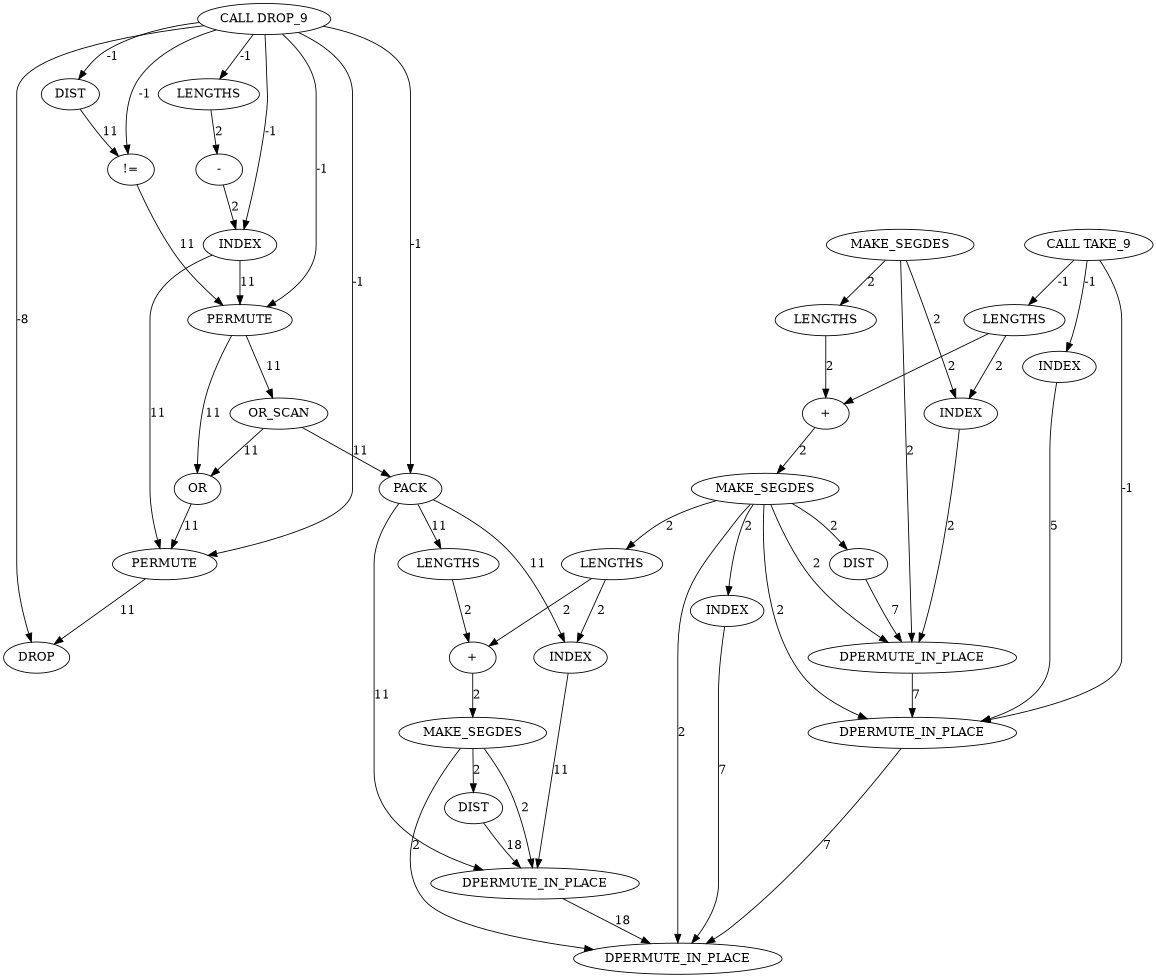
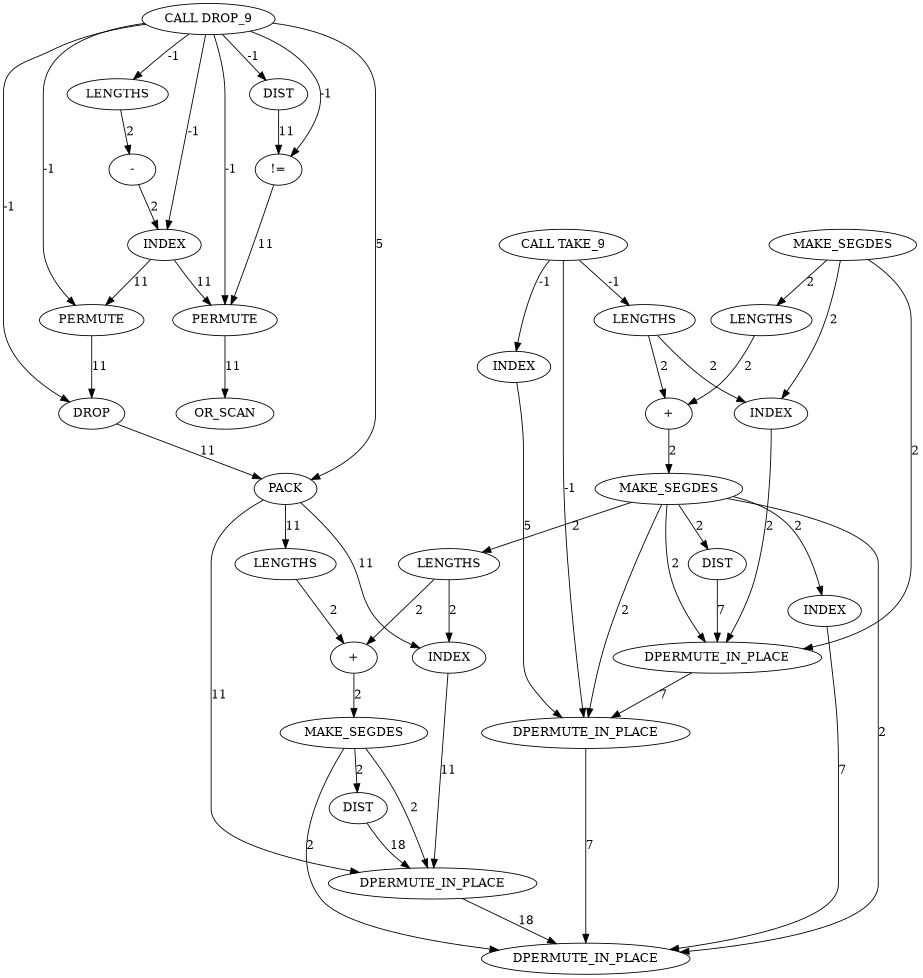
edge "CALL DROP_9" -> "PACK": label "-1" -> "5"
edge "CALL DROP_9" -> "DROP": label "-8" -> "-1"
edge "OR_SCAN" -> "PACK": now "DROP" -> "PACK"
node "OR": removed
